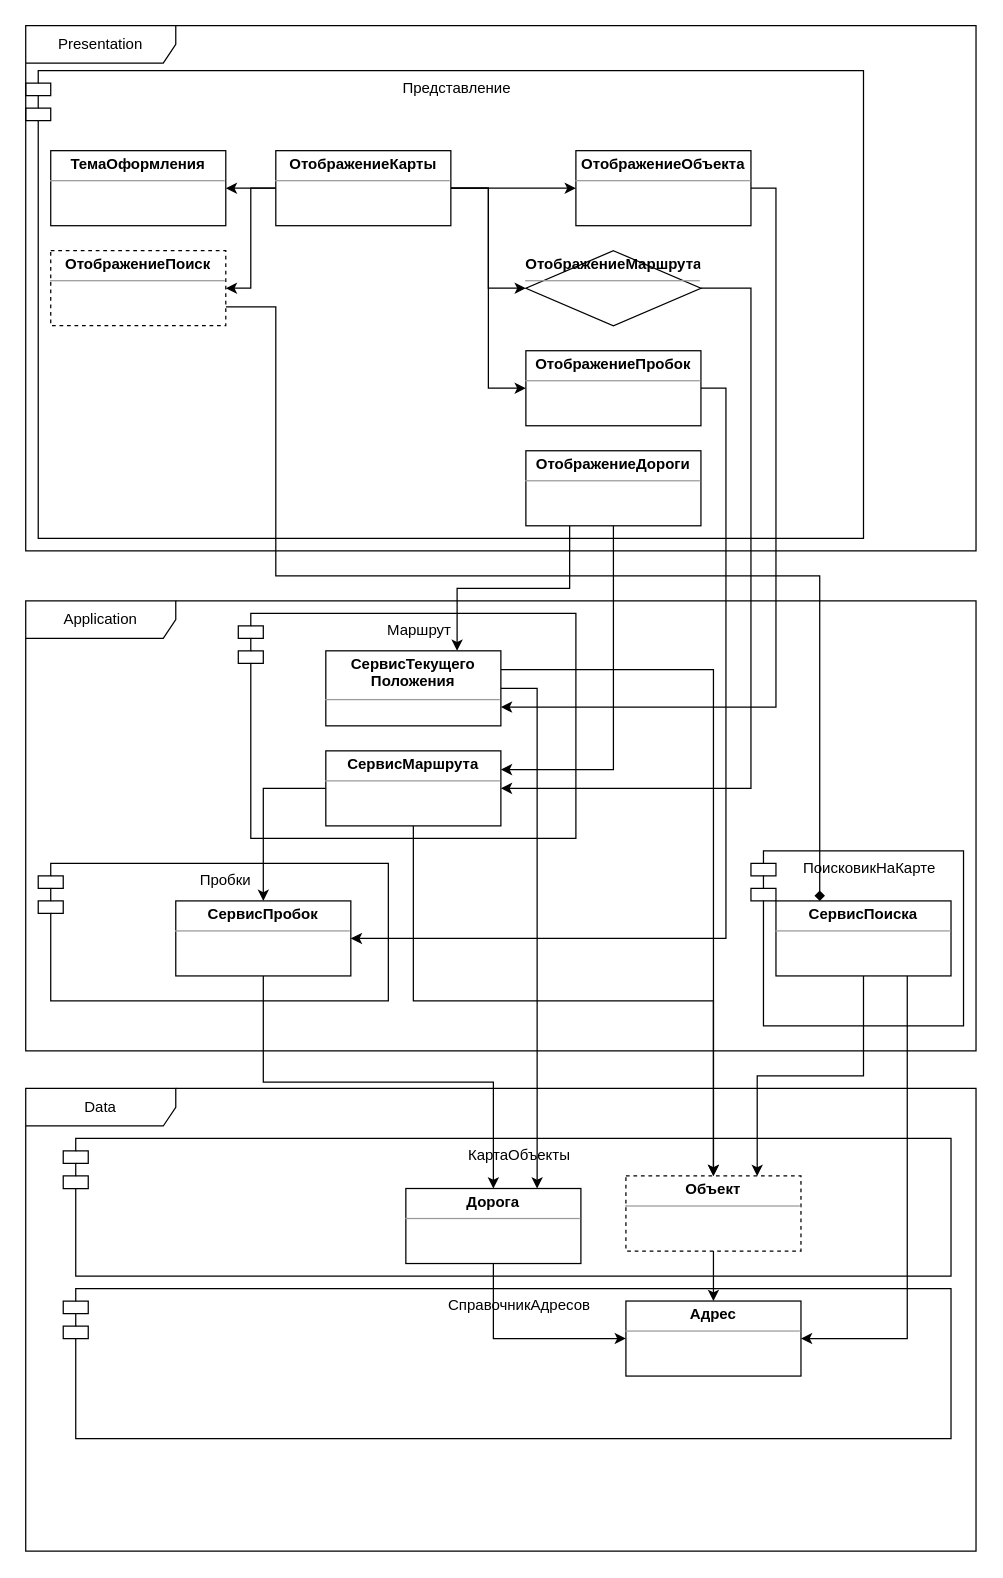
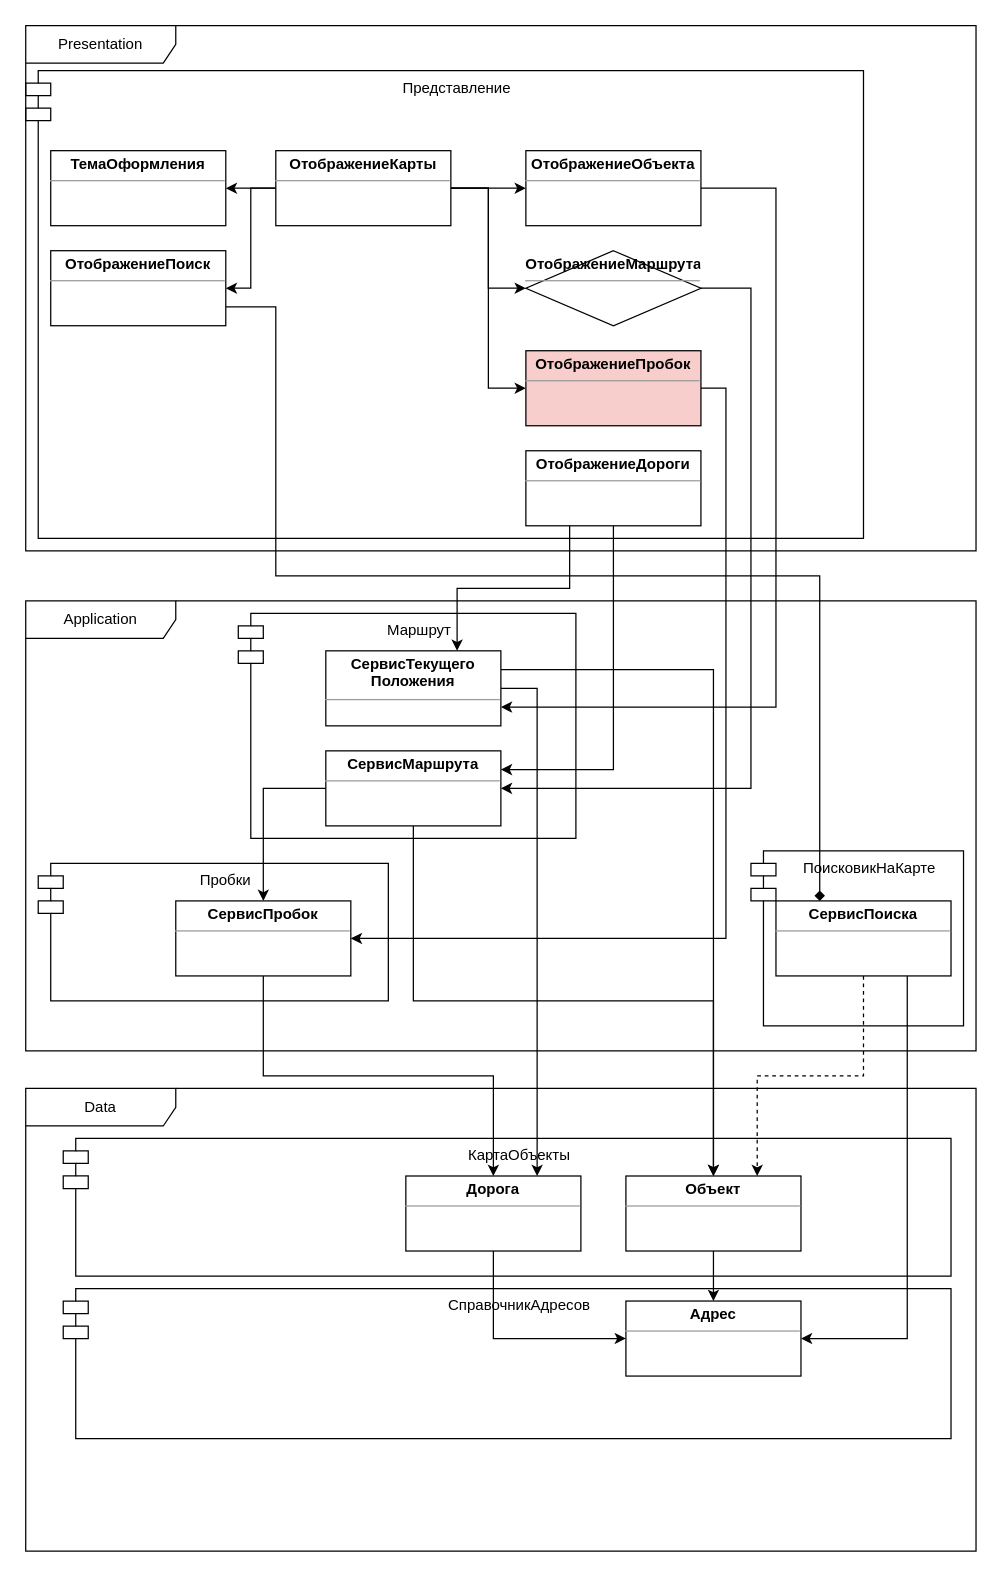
node "ОтображениеОбъекта": moved (663, 188) -> (613, 188)
node "ОтображениеПоиск": style dashed -> solid
node "ОтображениеПробок": fillcolor #ffffff -> #f8cecc
edge "СервисПоиска" -> "Объект": style solid -> dashed
node "Объект": style dashed -> solid
node "Дорога": moved (493, 1226) -> (493, 1213)
